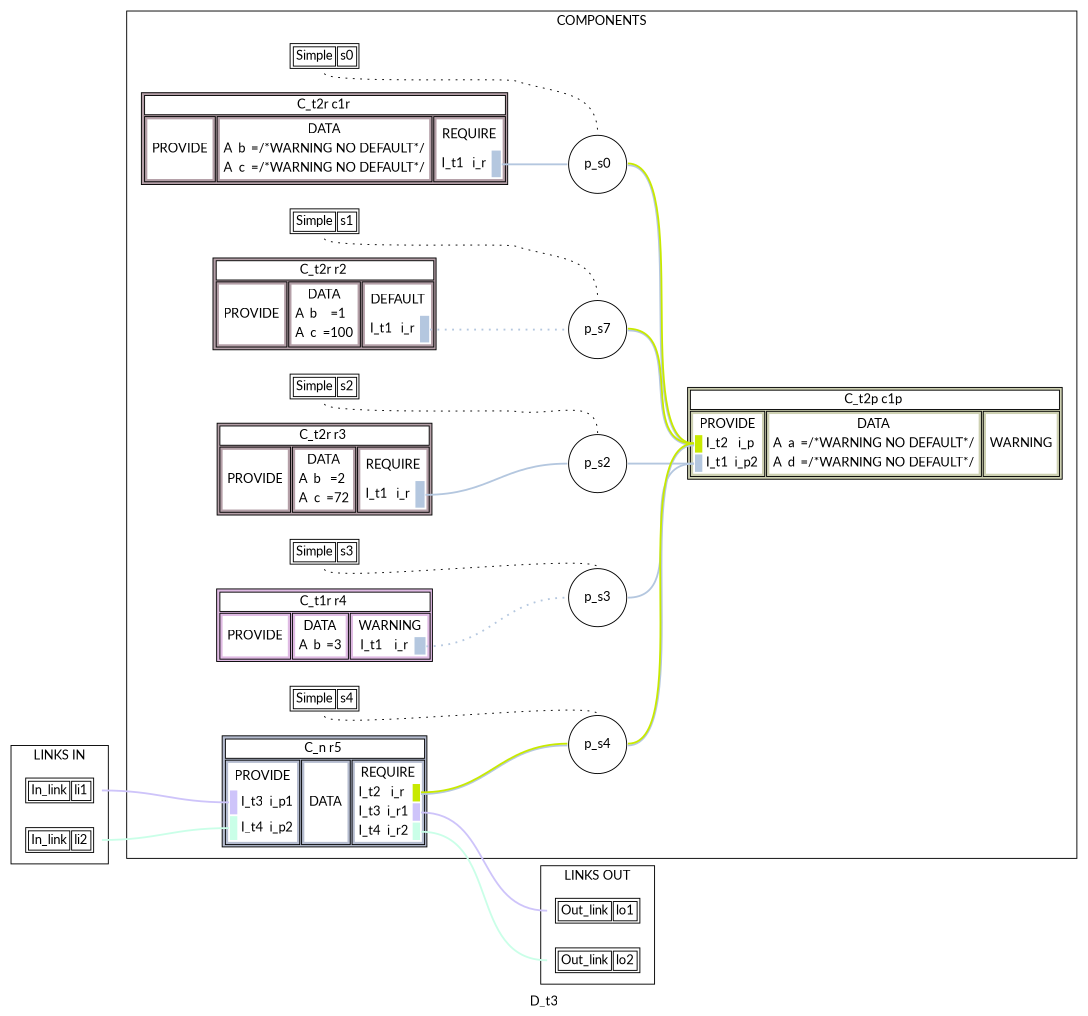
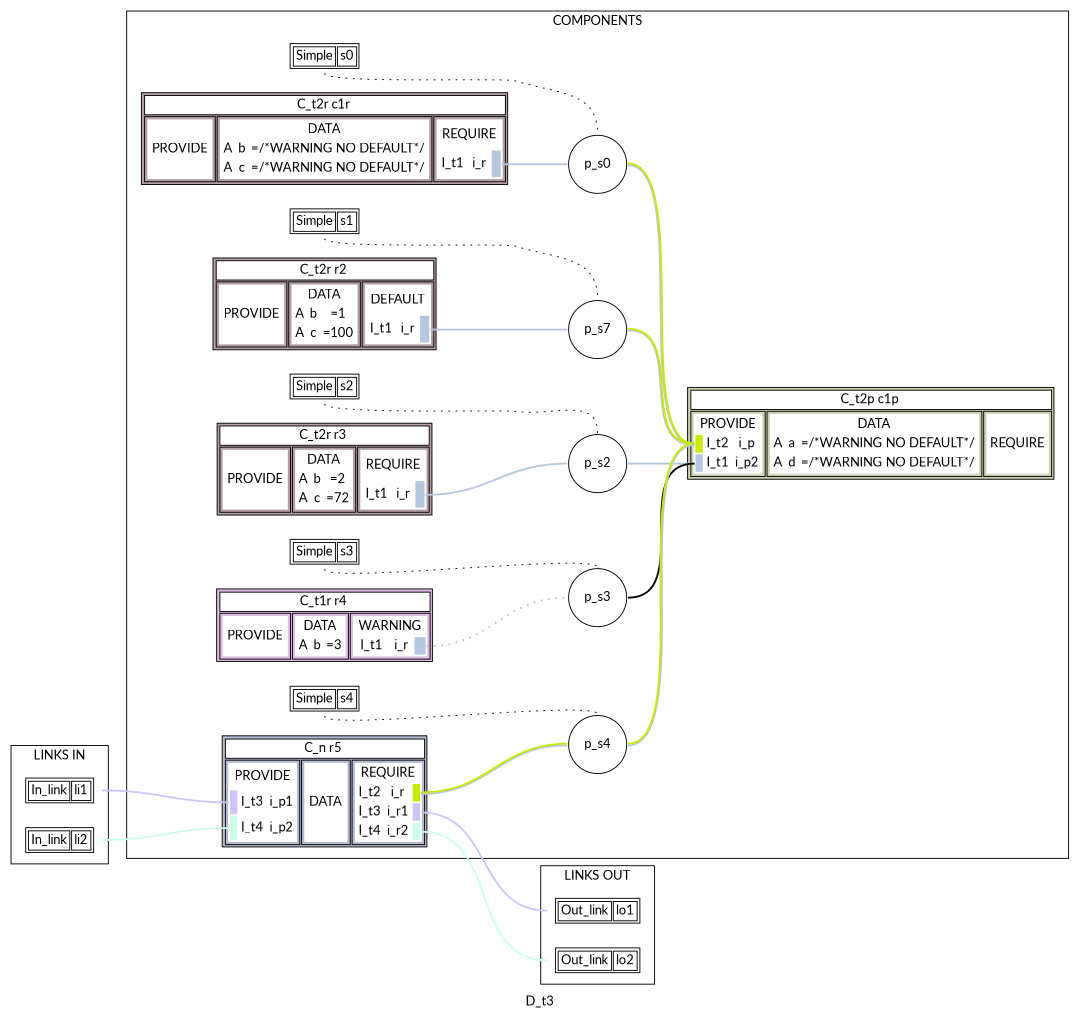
edge "C_t2r r2" -- "p_s7": style dotted -> solid
node "C_t2p c1p": text "WARNING" -> "REQUIRE"
edge "C_t2p c1p" -- "p_s3": color #b4c7df -> black
